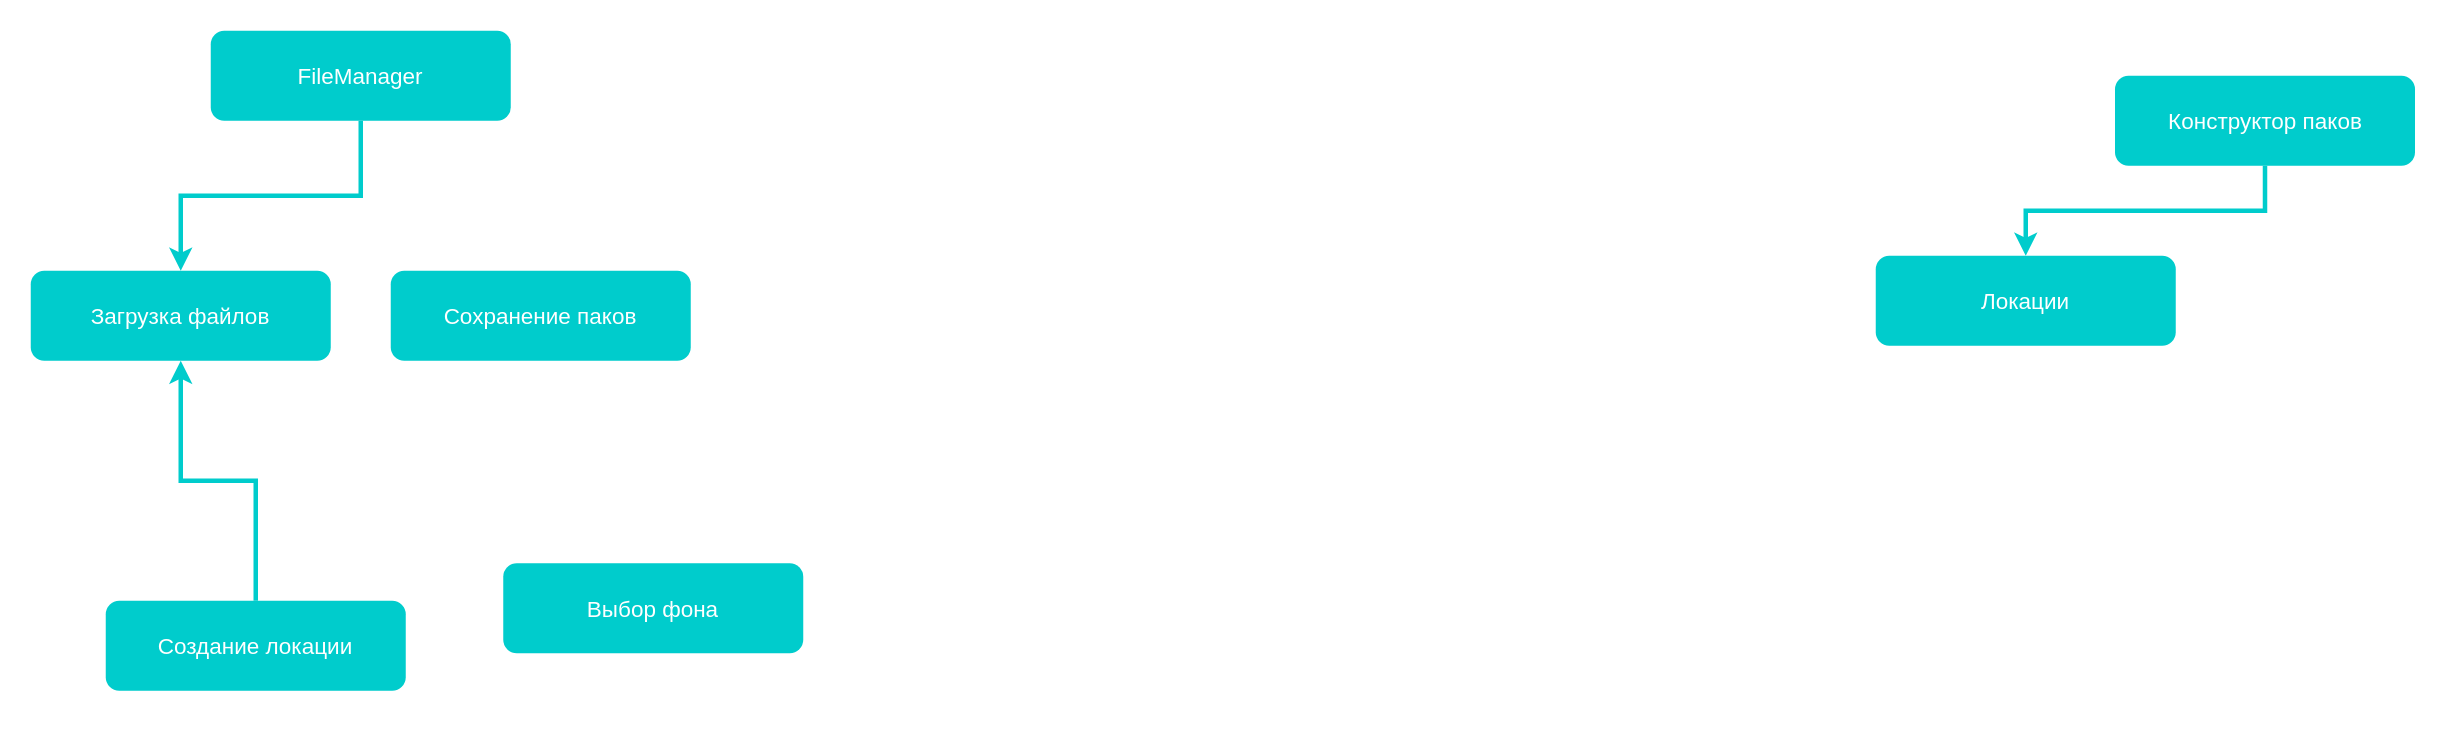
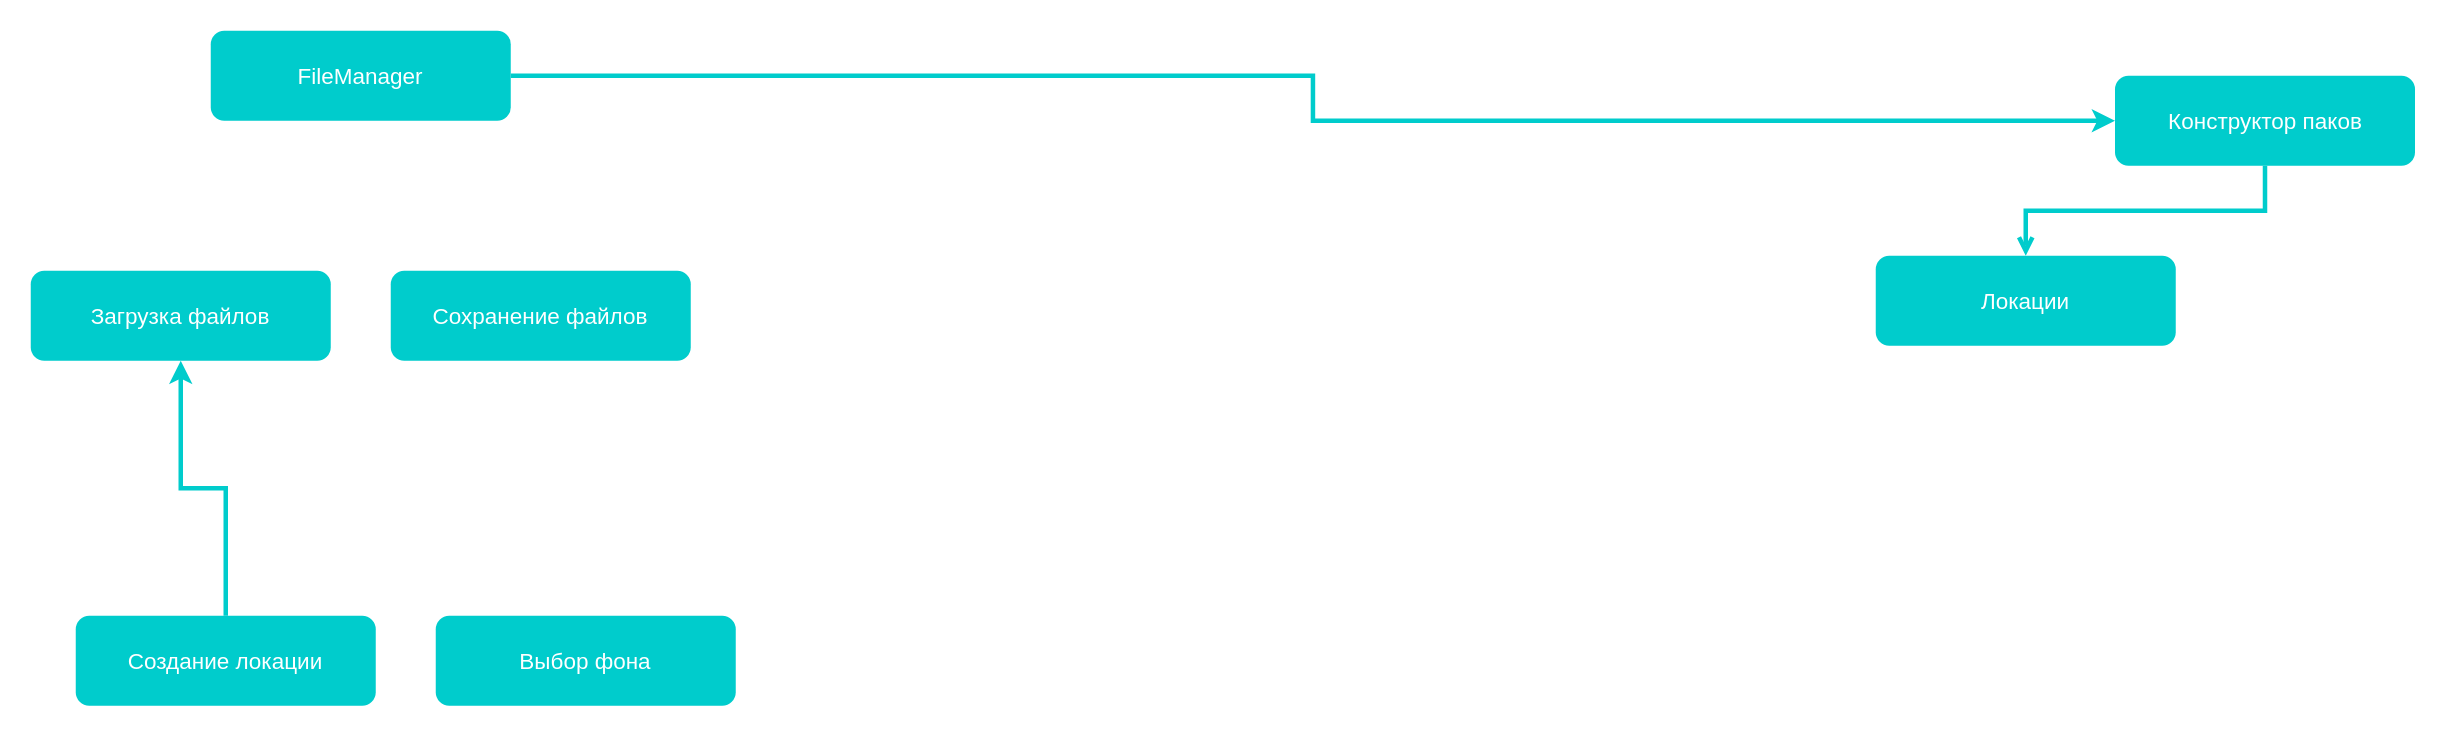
edge "FileManager" -> "Загрузка файлов": now "FileManager" -> "Конструктор паков"
edge "Конструктор паков" -> "Локации": arrowhead classic -> open
node "Сохранение паков": label "Сохранение паков" -> "Сохранение файлов"
node "Выбор фона": moved (653, 608) -> (586, 661)
node "Создание локации": moved (256, 646) -> (226, 661)
